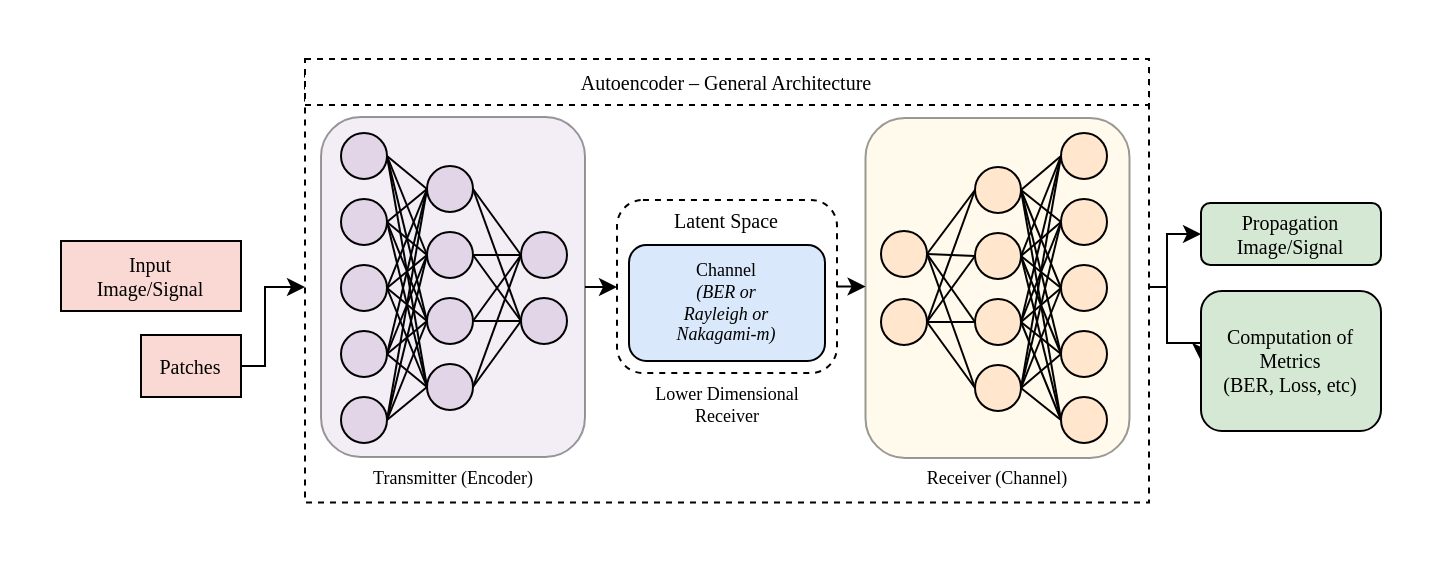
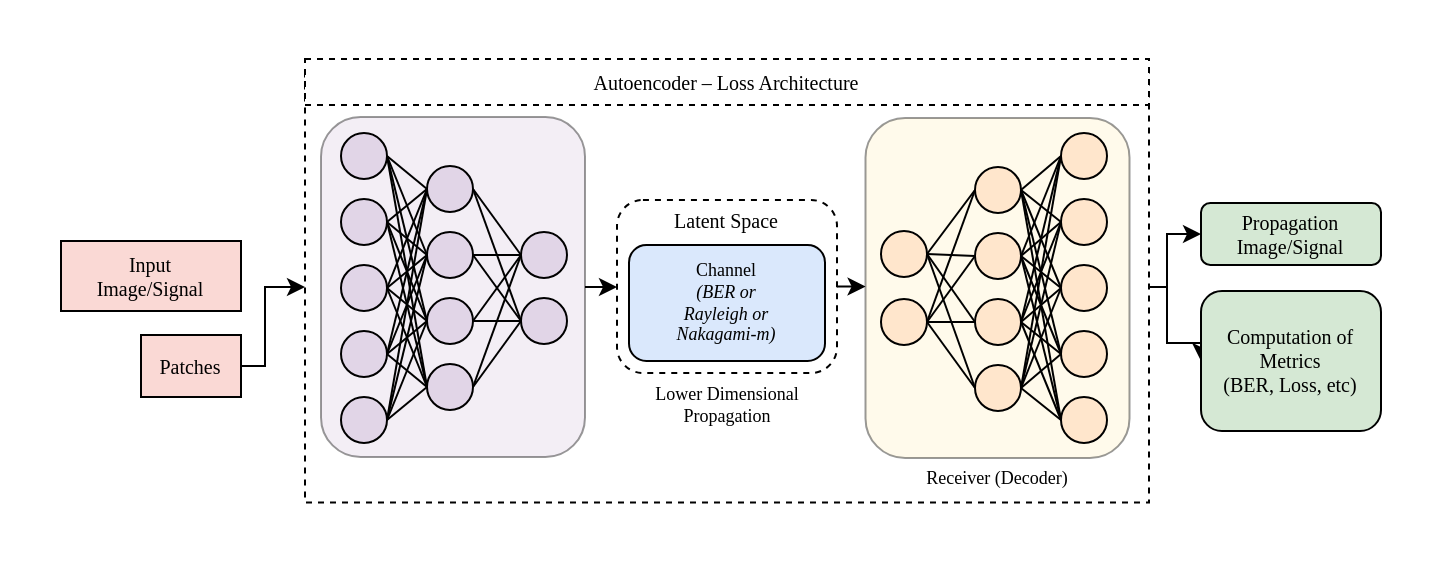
node "Autoencoder – General Architecture": label "Autoencoder – General Architecture" -> "Autoencoder – Loss Architecture"
node "Lower Dimensional Receiver": label "Lower Dimensional Receiver" -> "Lower Dimensional Propagation"
node "Transmitter (Encoder)": removed
node "Receiver (Channel)": label "Receiver (Channel)" -> "Receiver (Decoder)"
